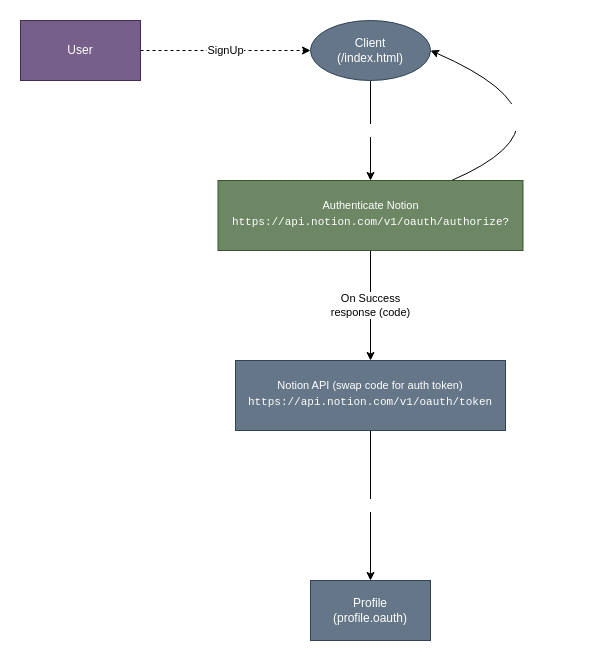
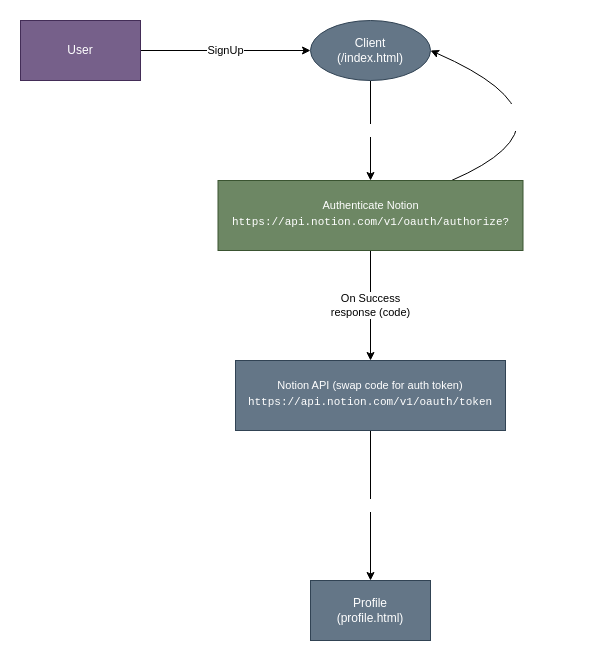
edge "User" -> "Client (/index.html)": style dashed -> solid
node "Profile (profile.oauth)": label "Profile (profile.oauth)" -> "Profile (profile.html)"
